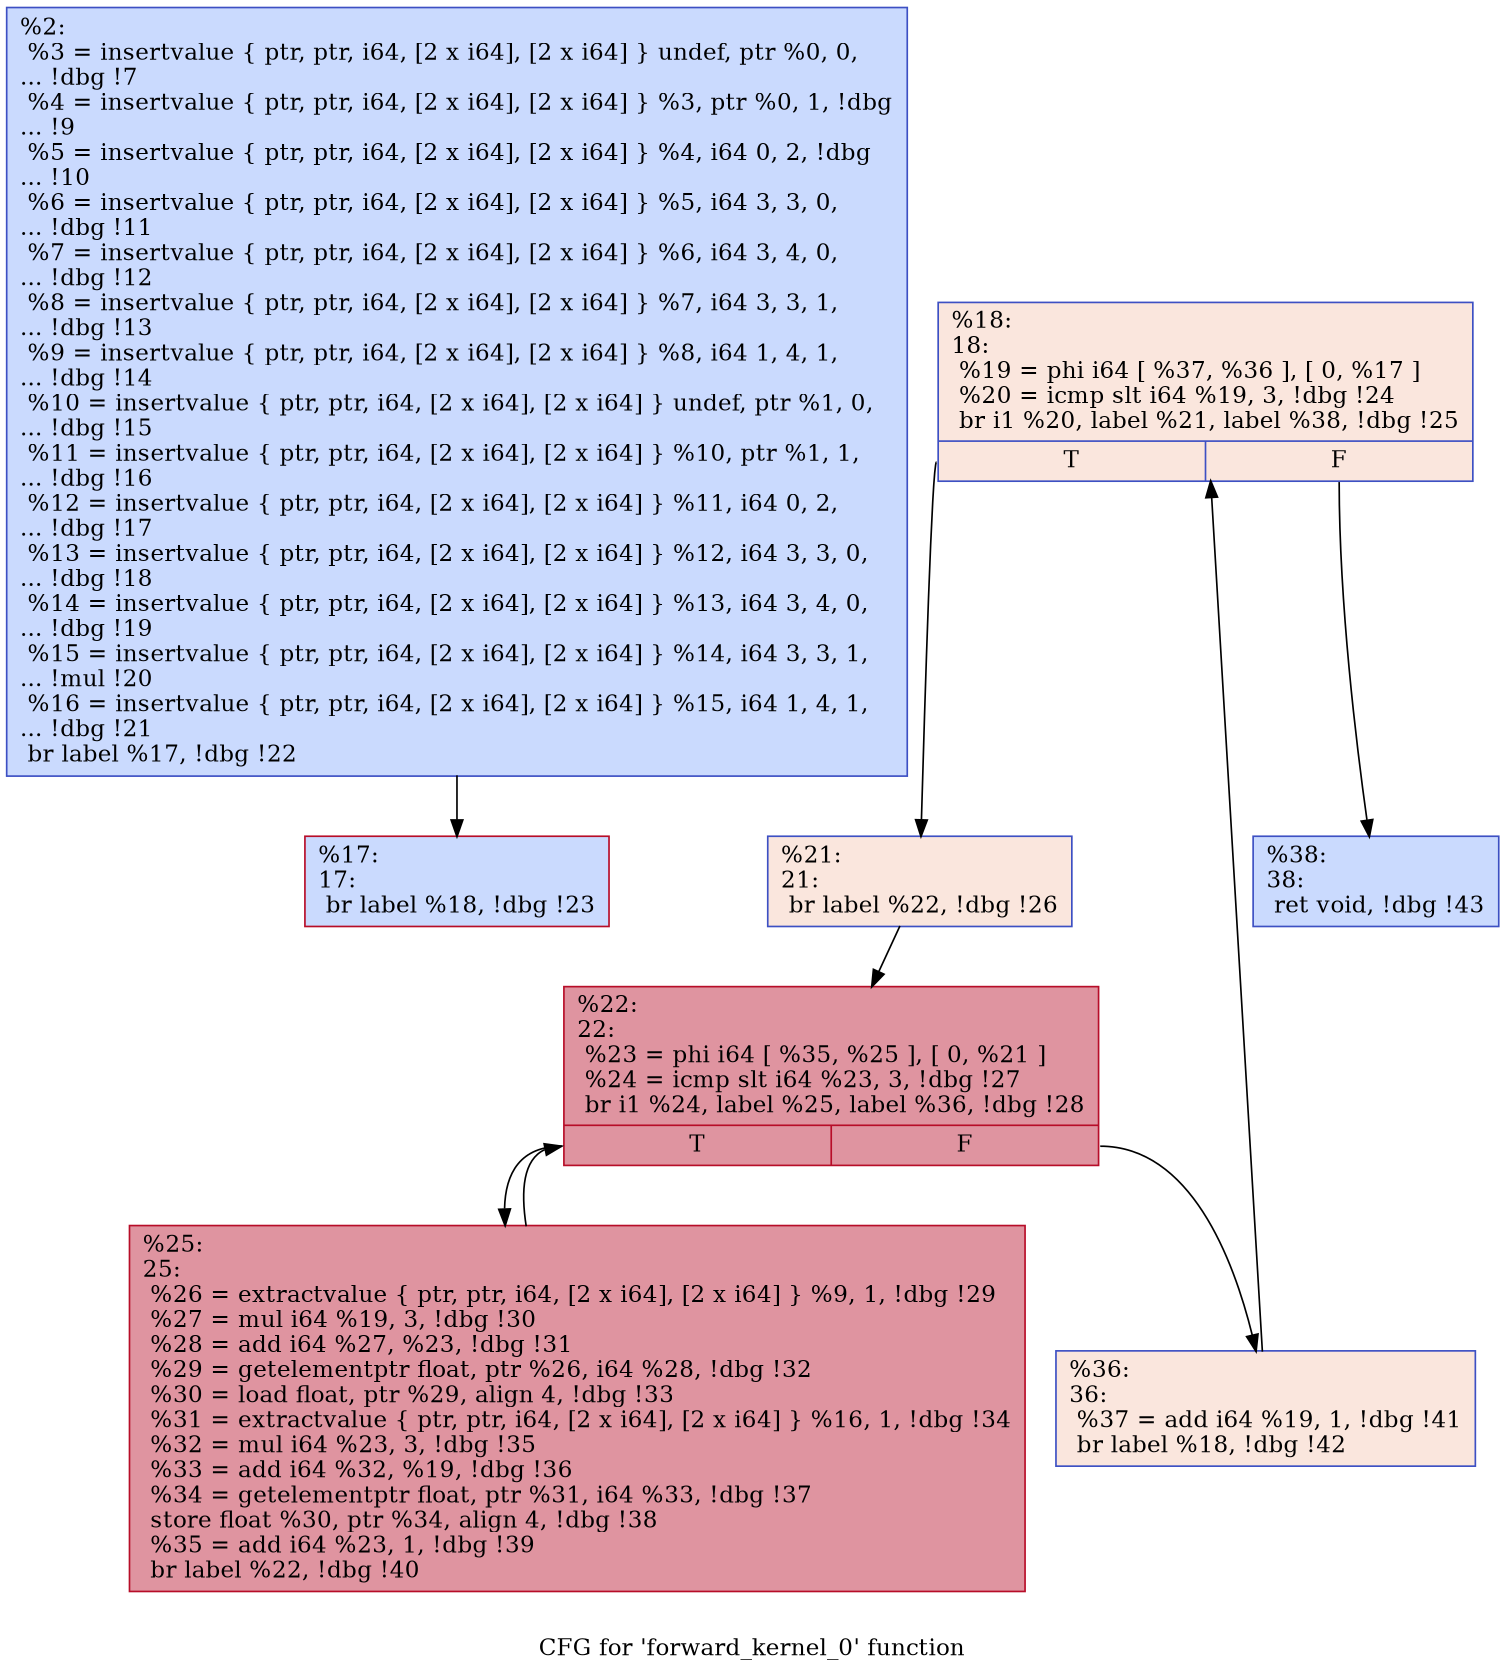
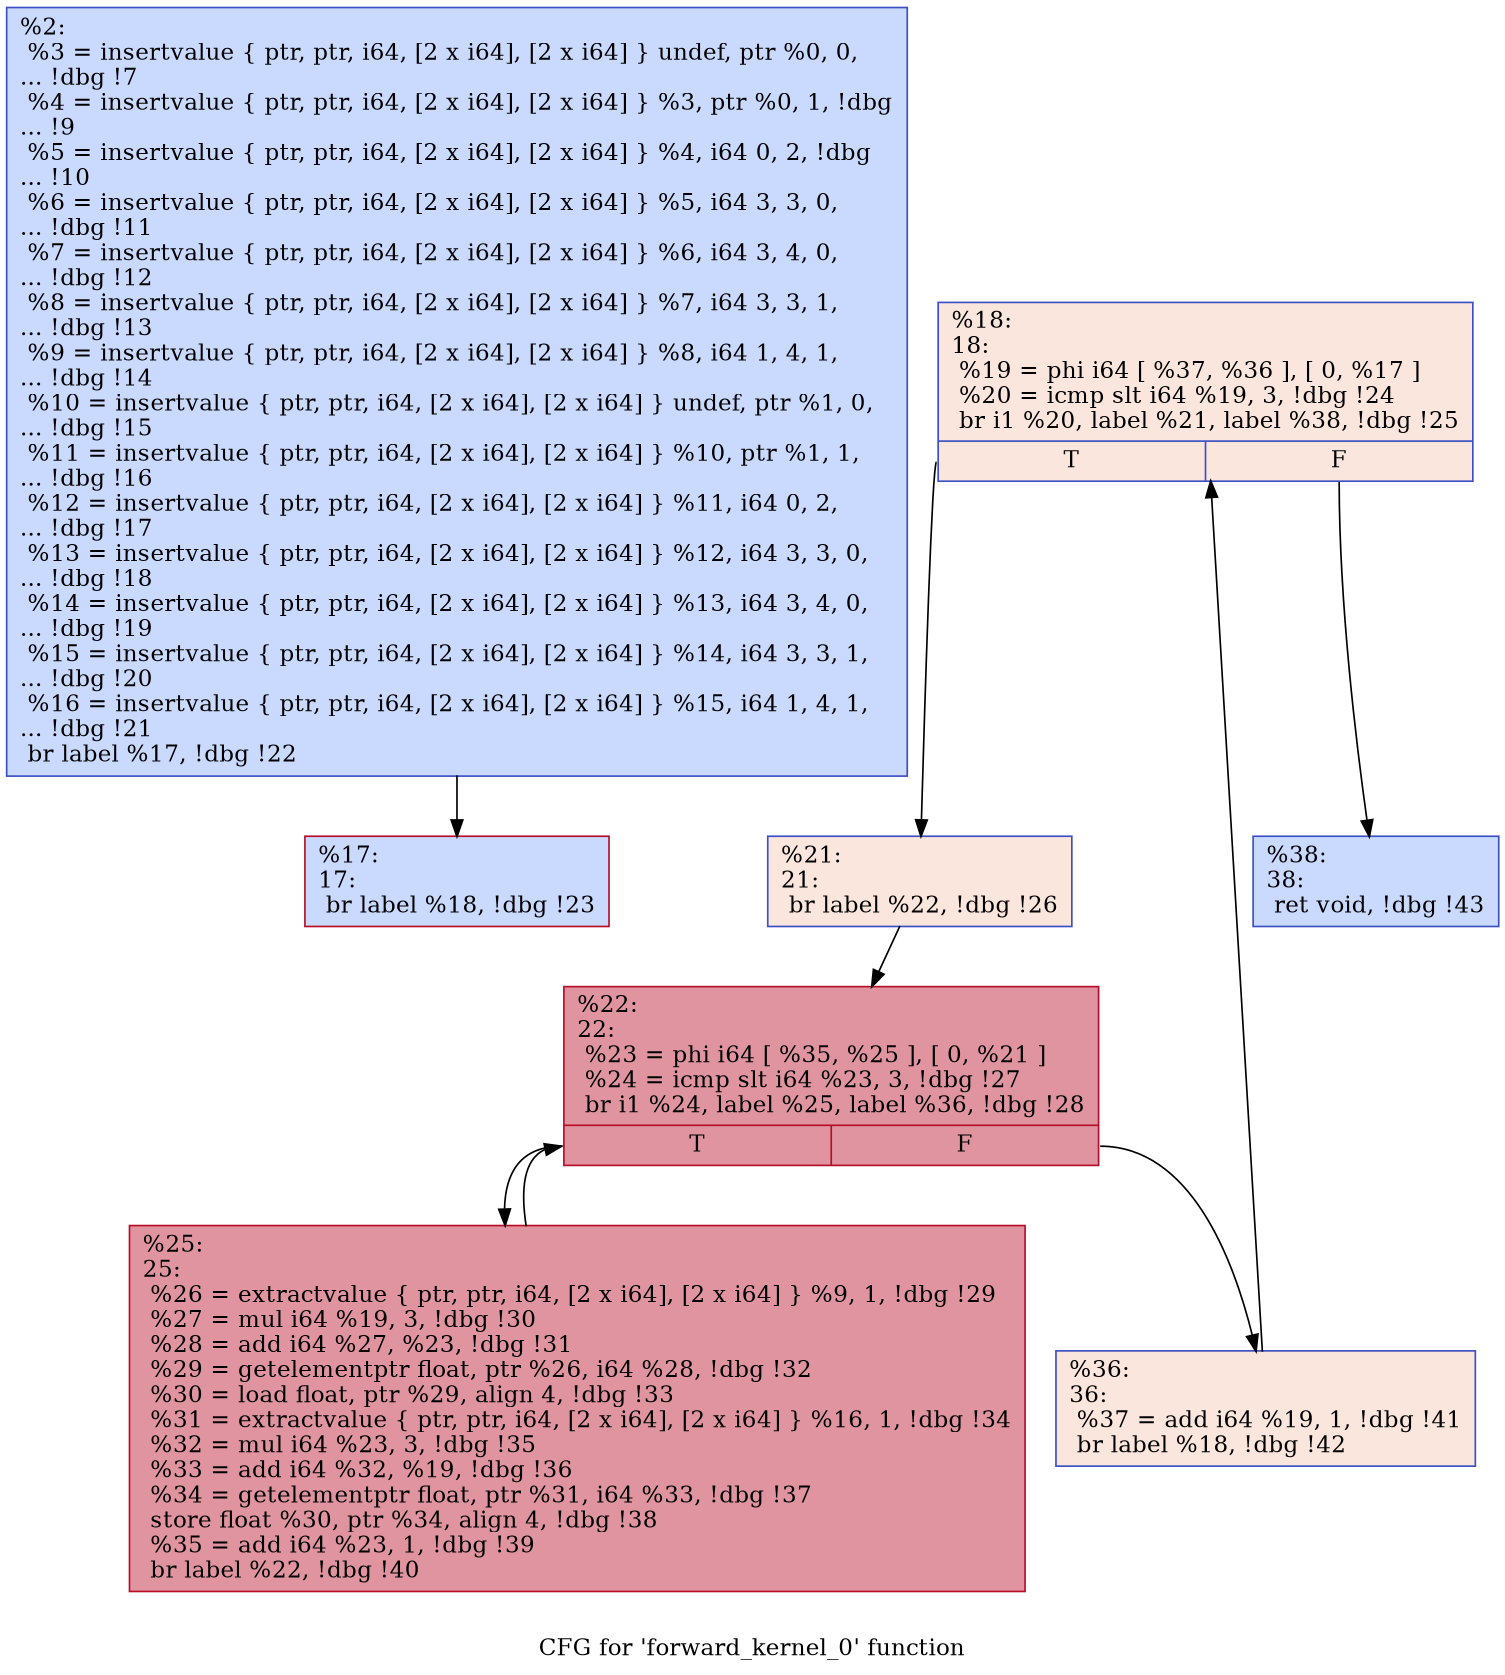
node "%2:": text "... !mul !20" -> "... !dbg !20"
